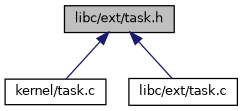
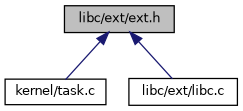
node "libc/ext/task.h": label "libc/ext/task.h" -> "libc/ext/ext.h"
node "libc/ext/task.c": label "libc/ext/task.c" -> "libc/ext/libc.c"
